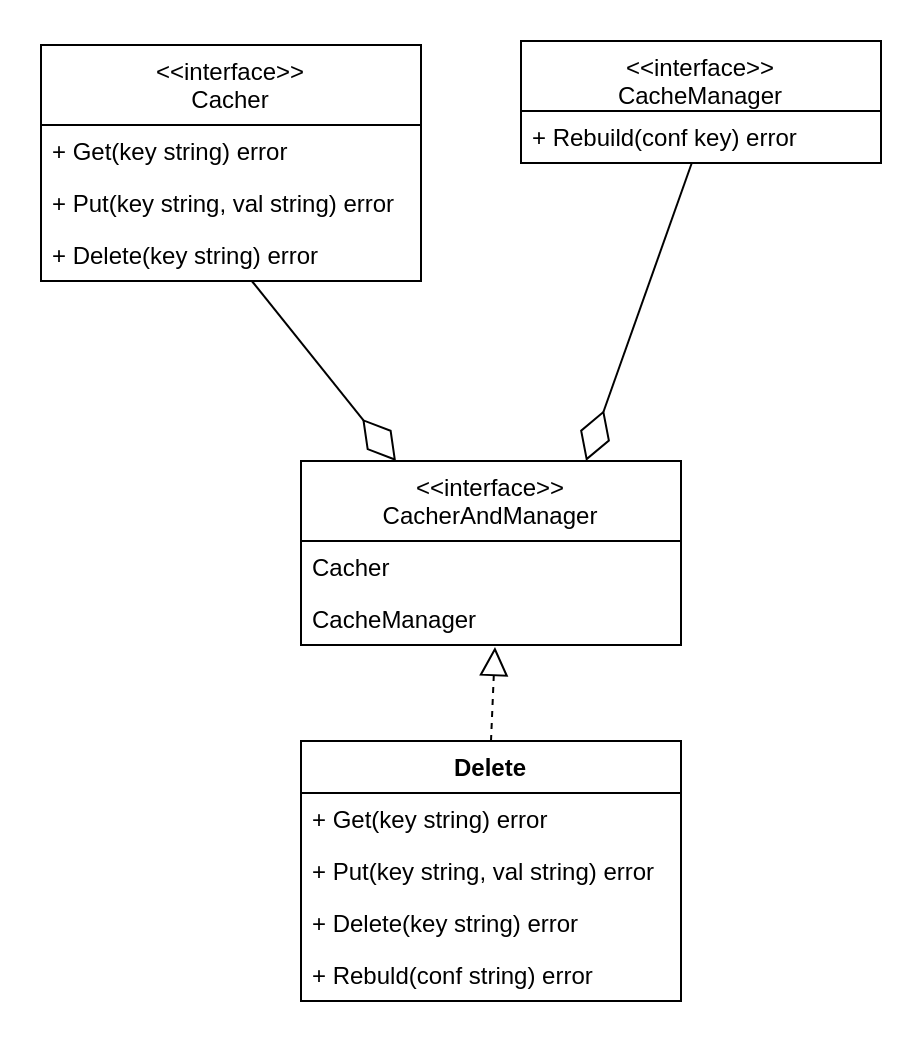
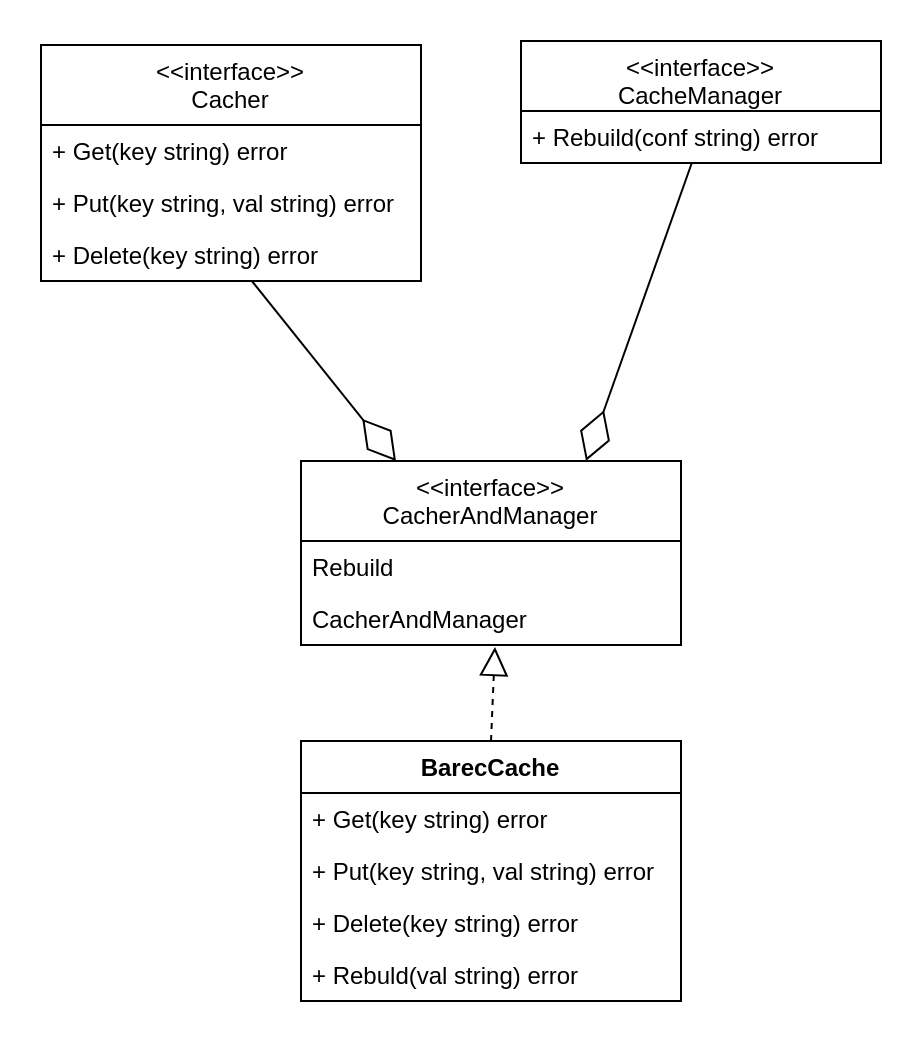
node "+ Rebuild(conf key) error": label "+ Rebuild(conf key) error" -> "+ Rebuild(conf string) error"
node "Cacher": label "Cacher" -> "Rebuild"
node "CacheManager": label "CacheManager" -> "CacherAndManager"
node "Delete": label "Delete" -> "BarecCache"
node "+ Rebuld(conf string) error": label "+ Rebuld(conf string) error" -> "+ Rebuld(val string) error"
